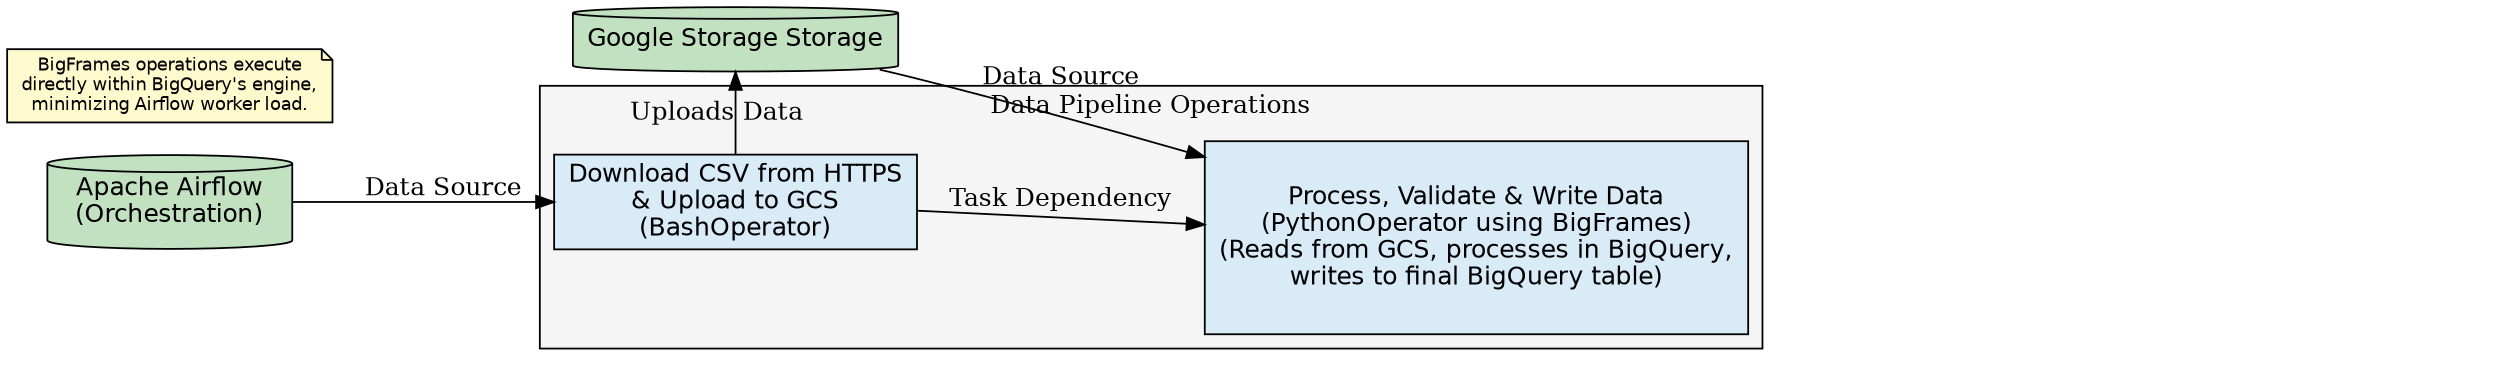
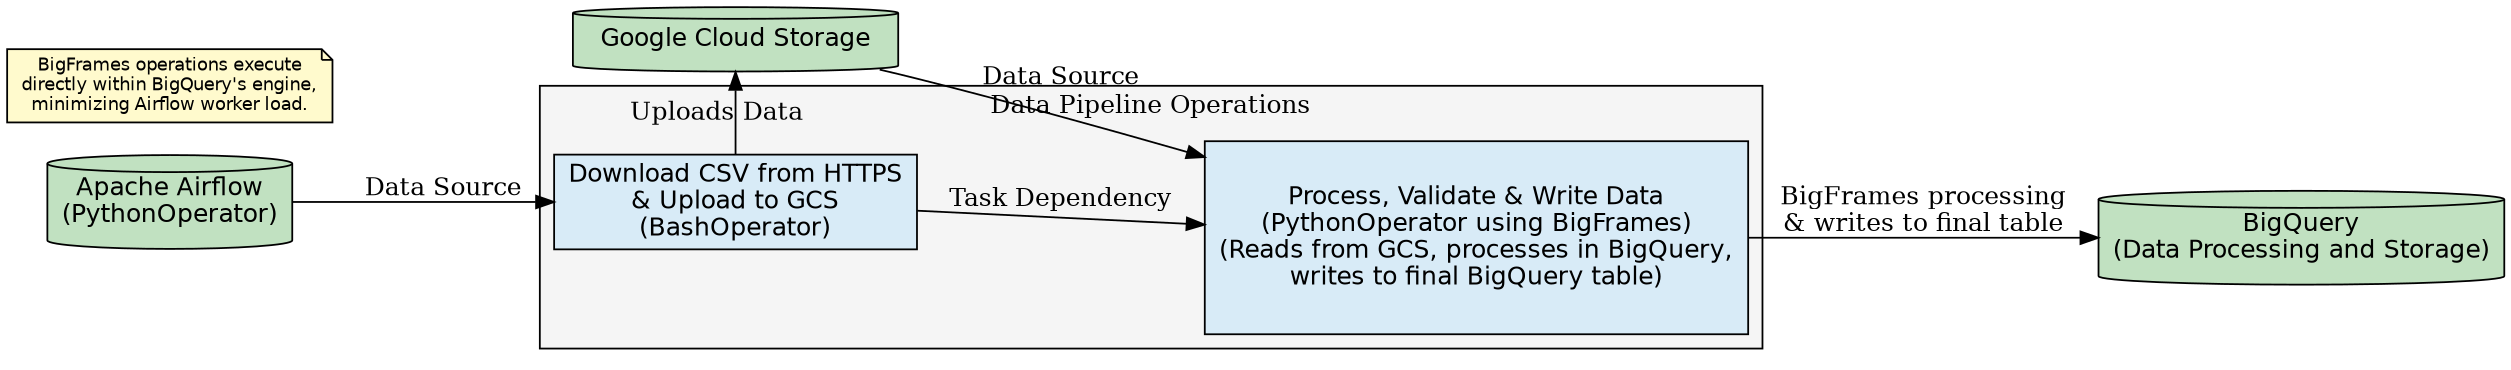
node "Google Storage Storage": label "Google Storage Storage" -> "Google Cloud Storage"
node "Apache Airflow (Orchestration)": label "Apache Airflow (Orchestration)" -> "Apache Airflow (PythonOperator)"
node "BigQuery (Data Processing and Storage)": added
